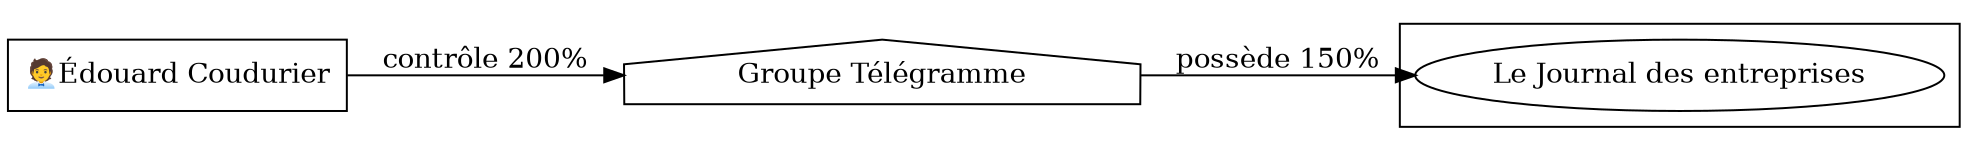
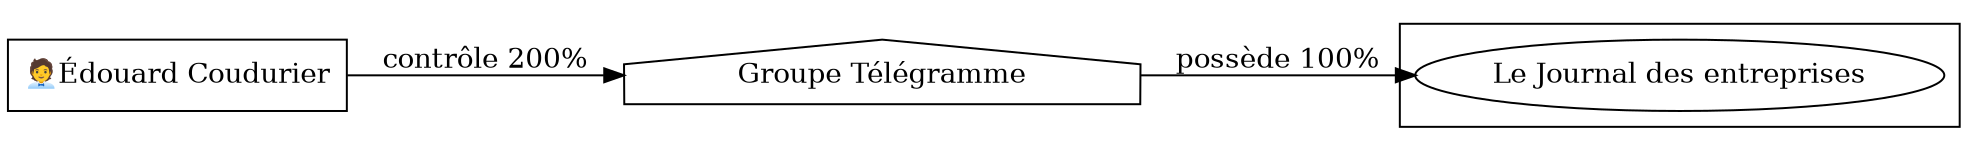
edge "Groupe Télégramme" -> "Le Journal des entreprises": label "possède 150%" -> "possède 100%"
